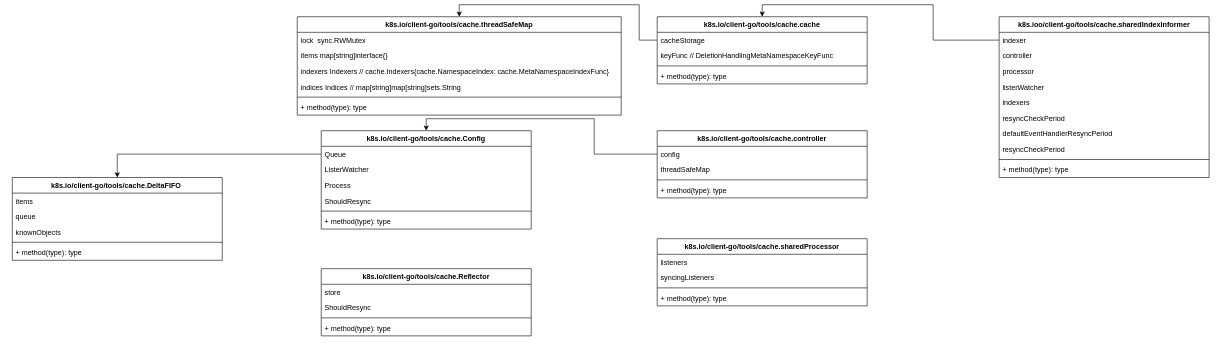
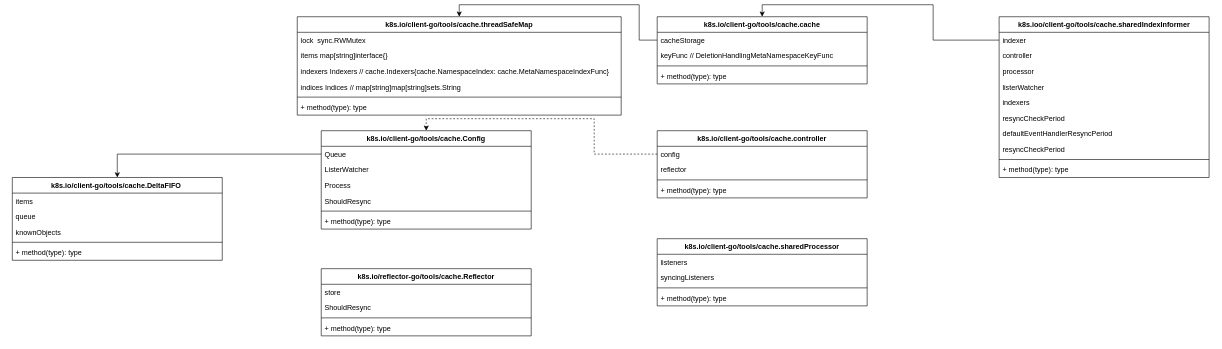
edge "config" -> "k8s.io/client-go/tools/cache.Config": style solid -> dashed
node "threadSafeMap": label "threadSafeMap" -> "reflector"
node "k8s.io/client-go/tools/cache.Reflector": label "k8s.io/client-go/tools/cache.Reflector" -> "k8s.io/reflector-go/tools/cache.Reflector"
